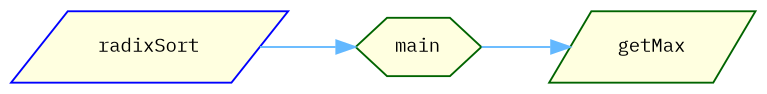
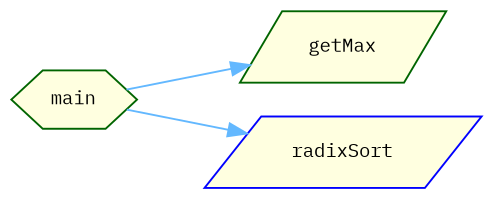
edge "radixSort" -> "main": reversed
